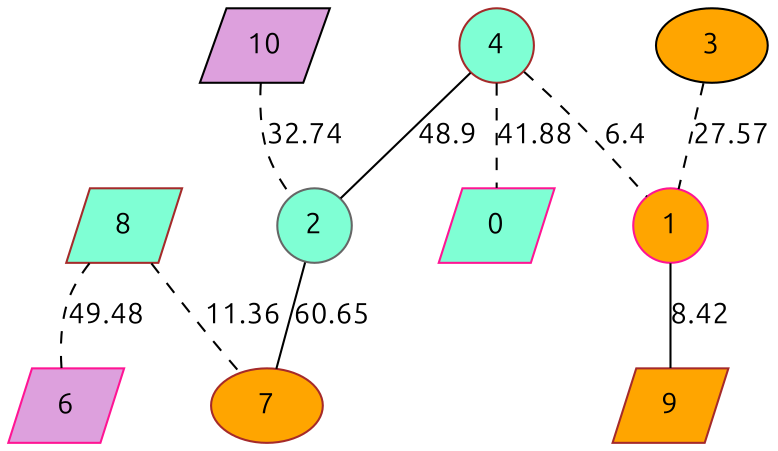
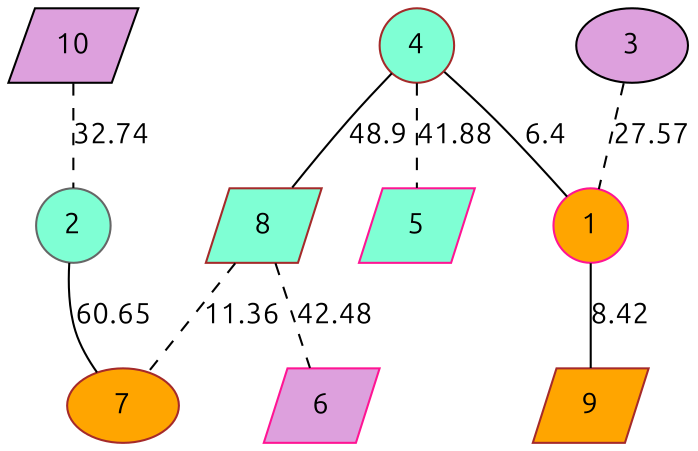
node "3": fillcolor orange -> plum
edge "4" -- "1": style dashed -> solid
edge "4" -- "2": now "4" -- "8"
node "0": label "0" -> "5"
edge "8" -- "6": label "49.48" -> "42.48"
